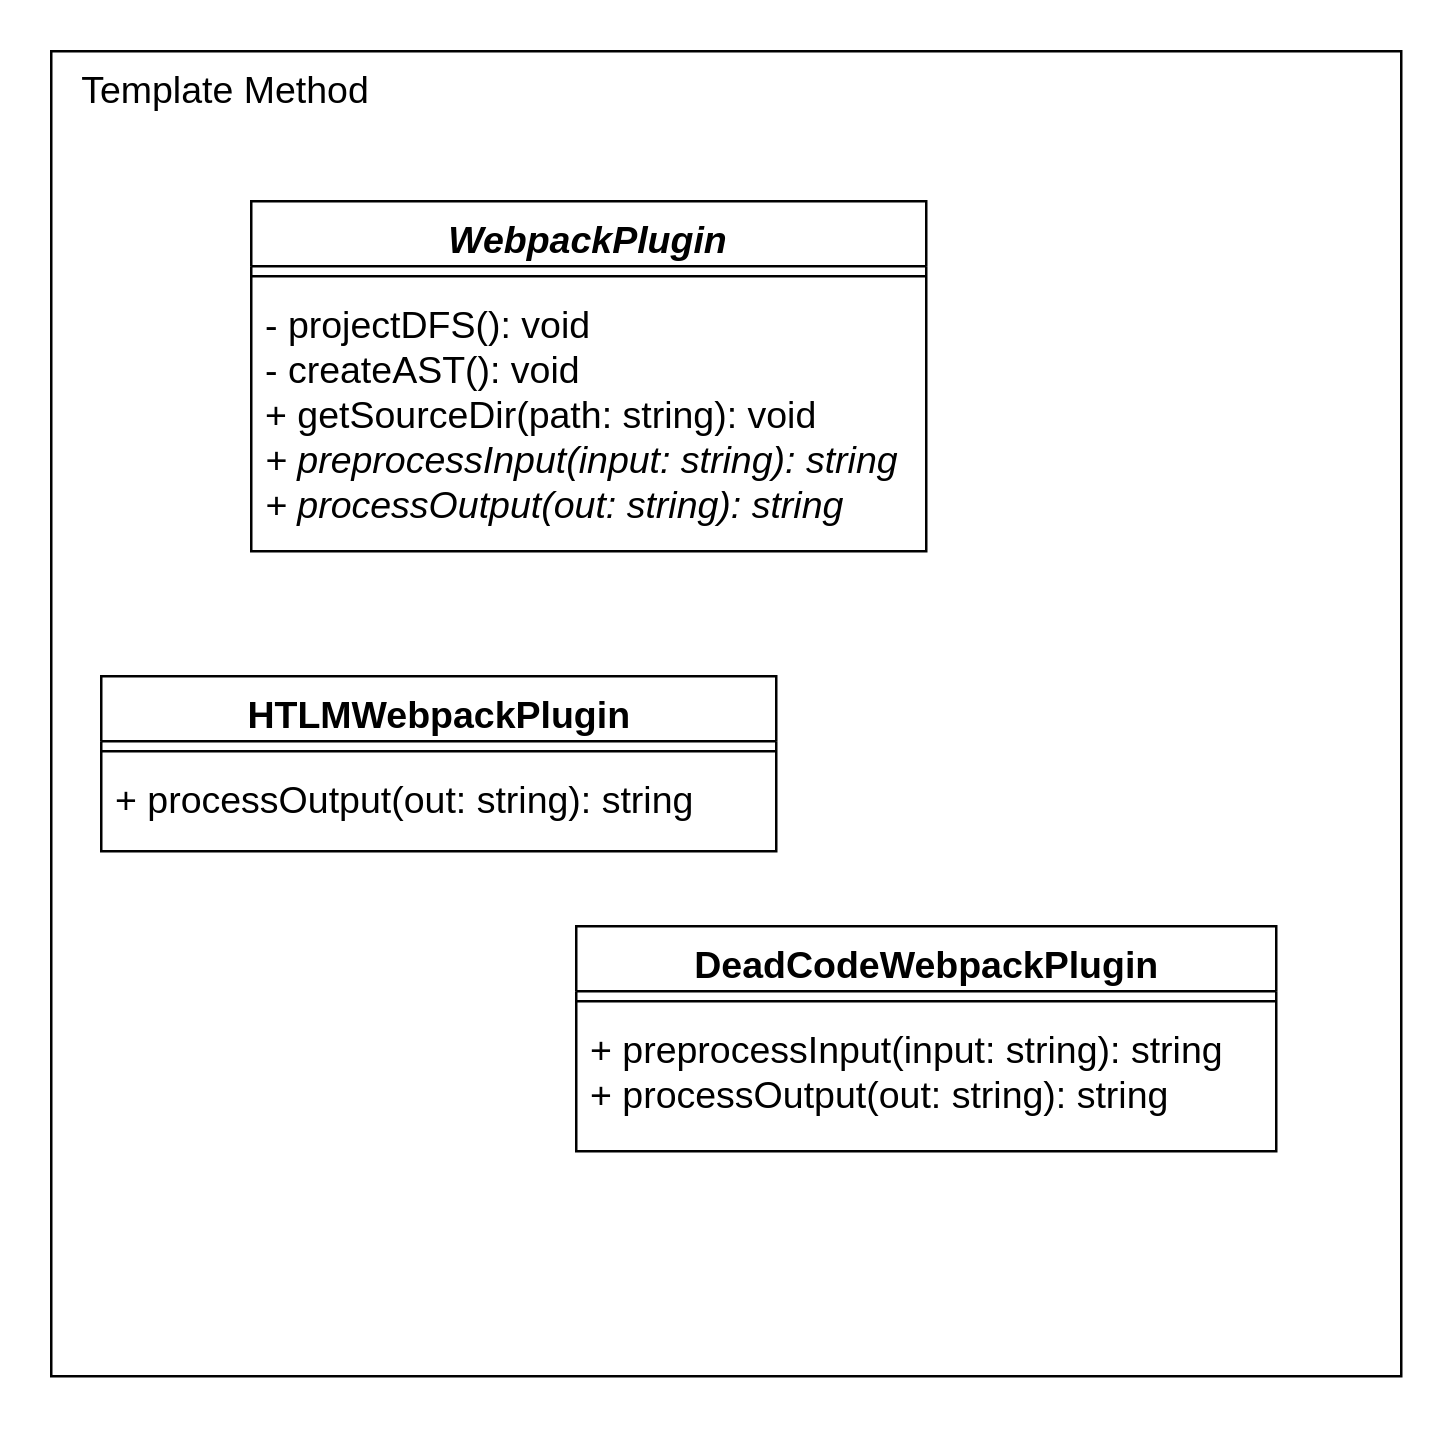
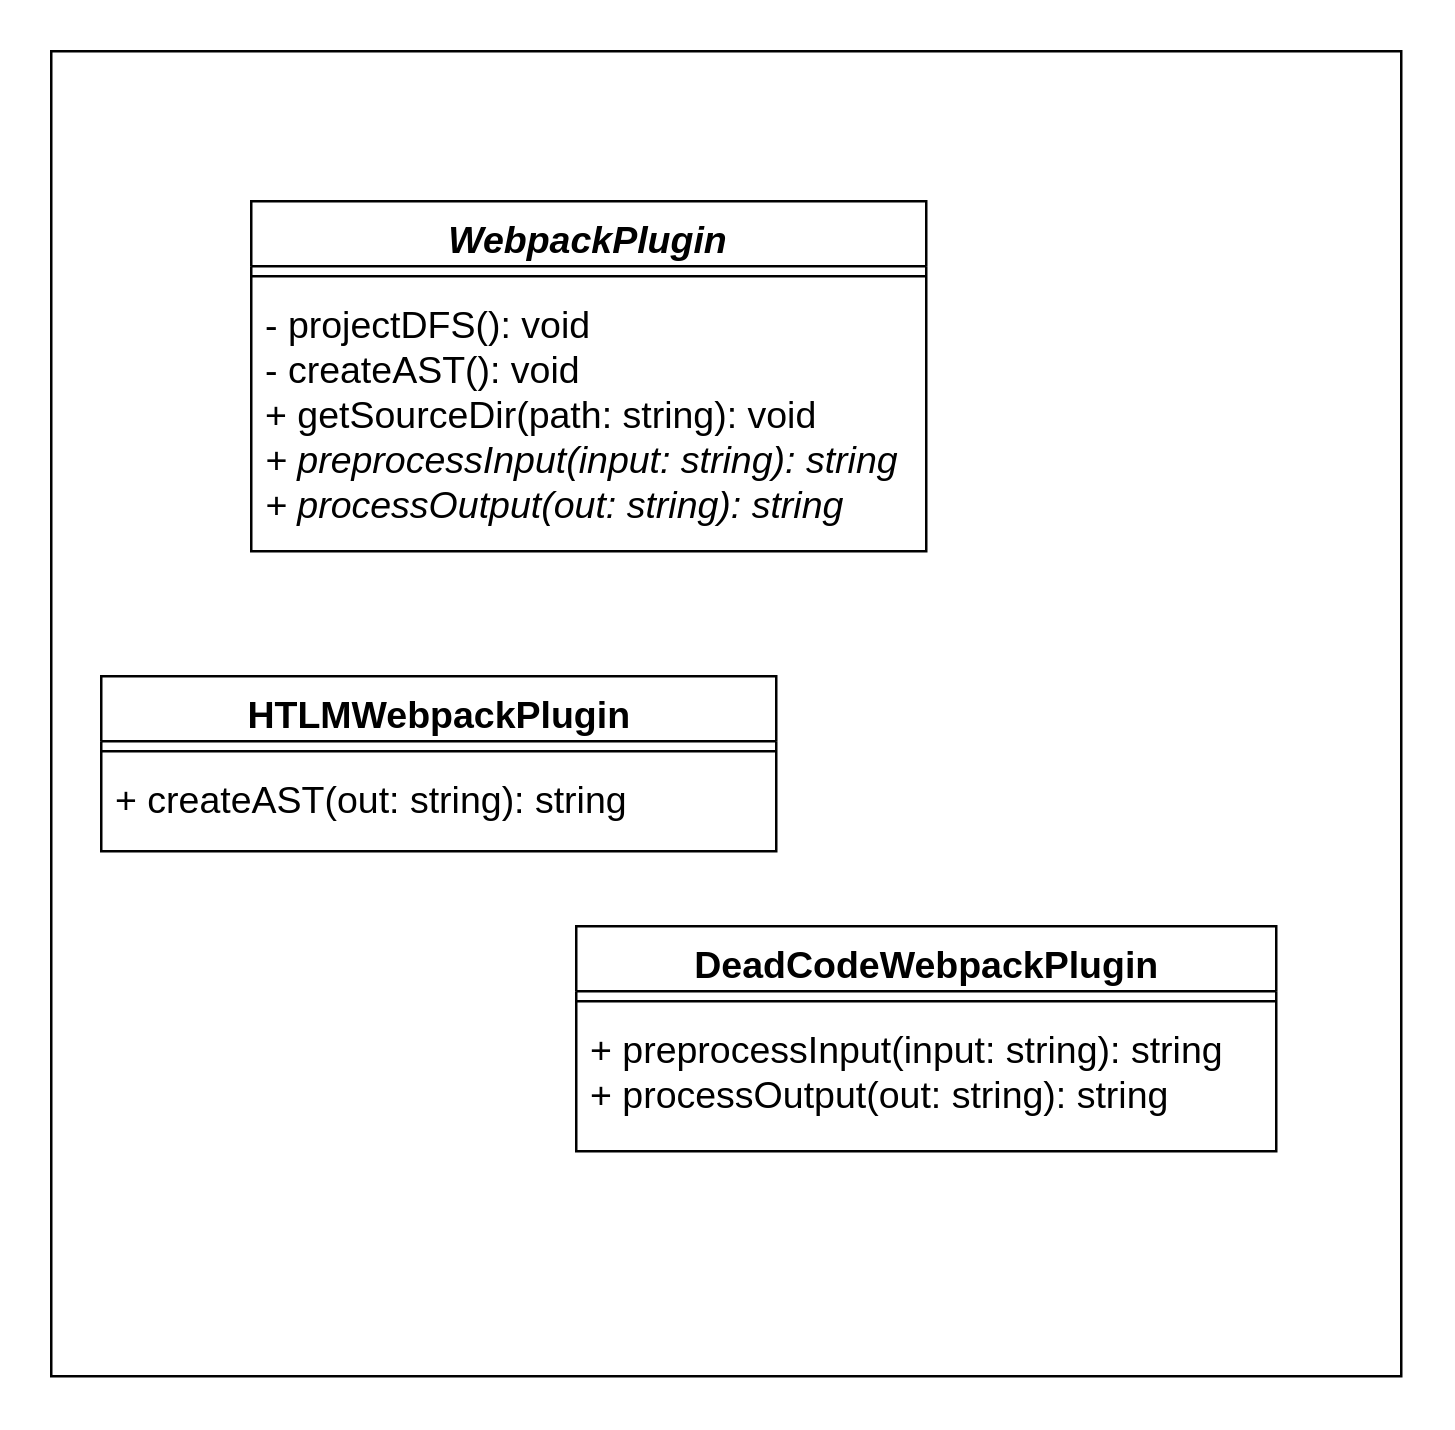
node "Template Method": removed
node "+ processOutput(out: string): string": label "+ processOutput(out: string): string" -> "+ createAST(out: string): string"
